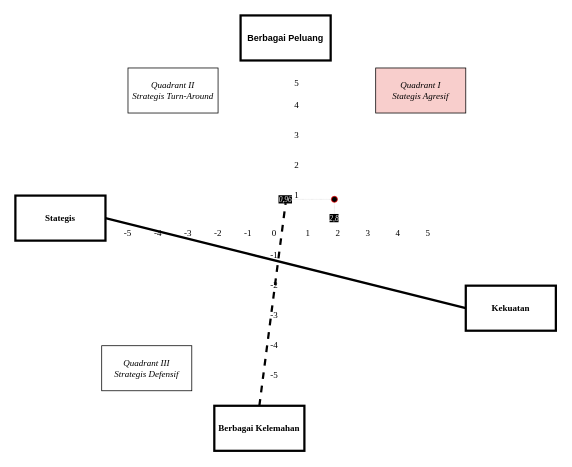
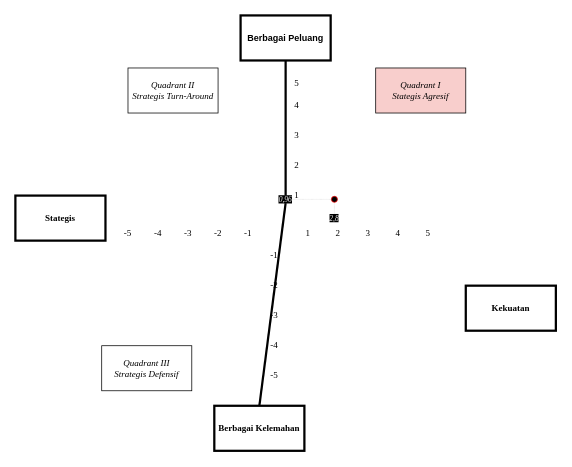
edge "Berbagai Peluang" -- "0,96": added
node "0": removed
edge "Stategis" -- "Kekuatan": removed
edge "0,96" -- "Berbagai Kelemahan": style dashed -> solid
